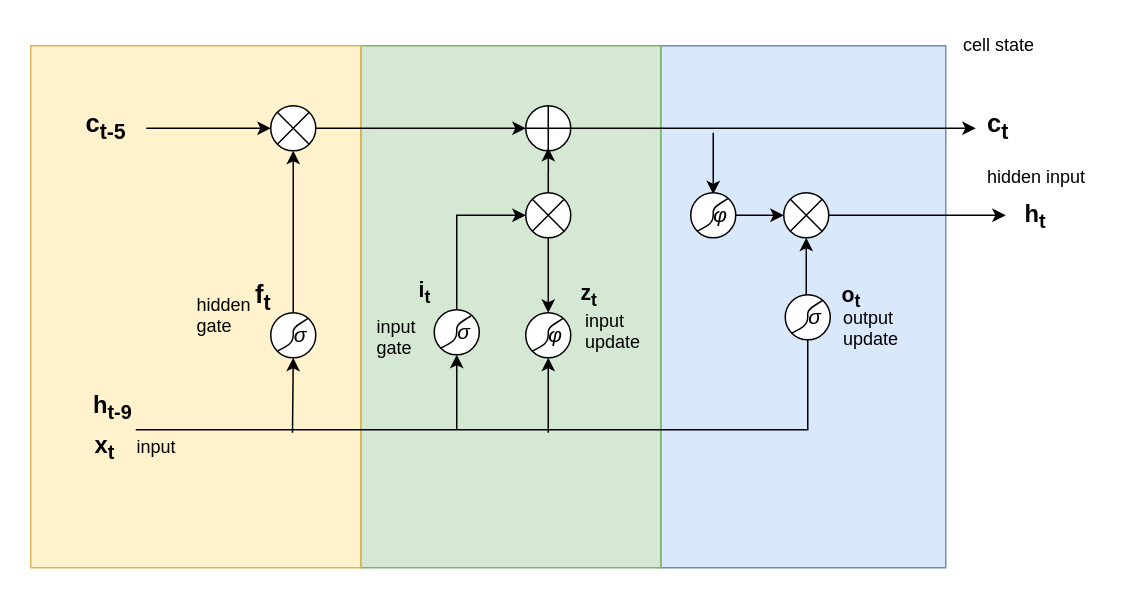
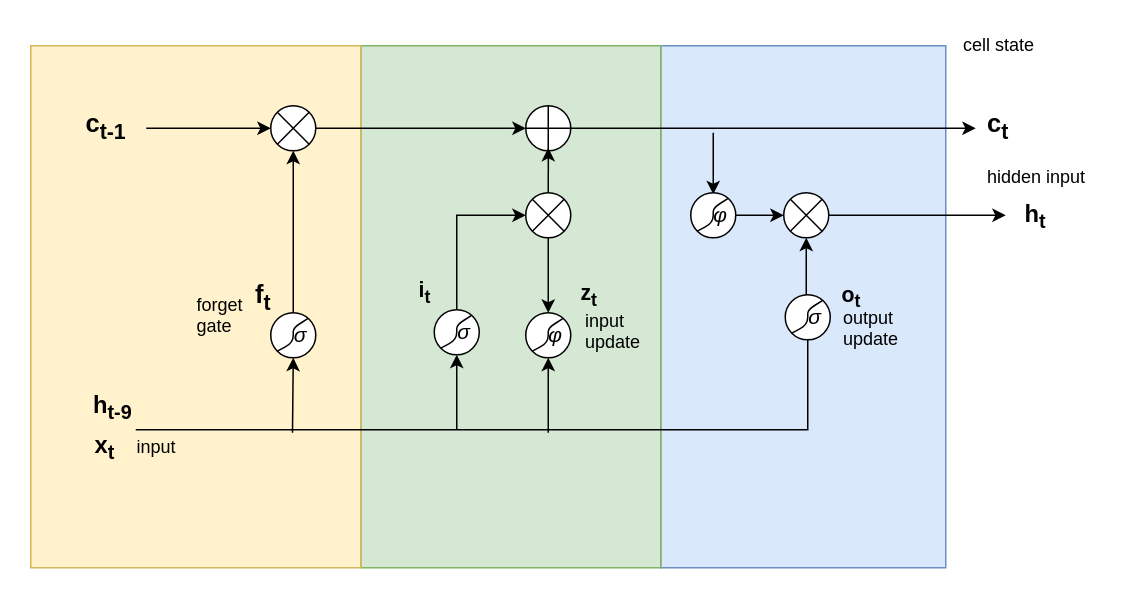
node "ct-5": label "ct-5" -> "ct-1"
node "hidden gate": label "hidden gate" -> "forget gate"
node "input gate": removed
